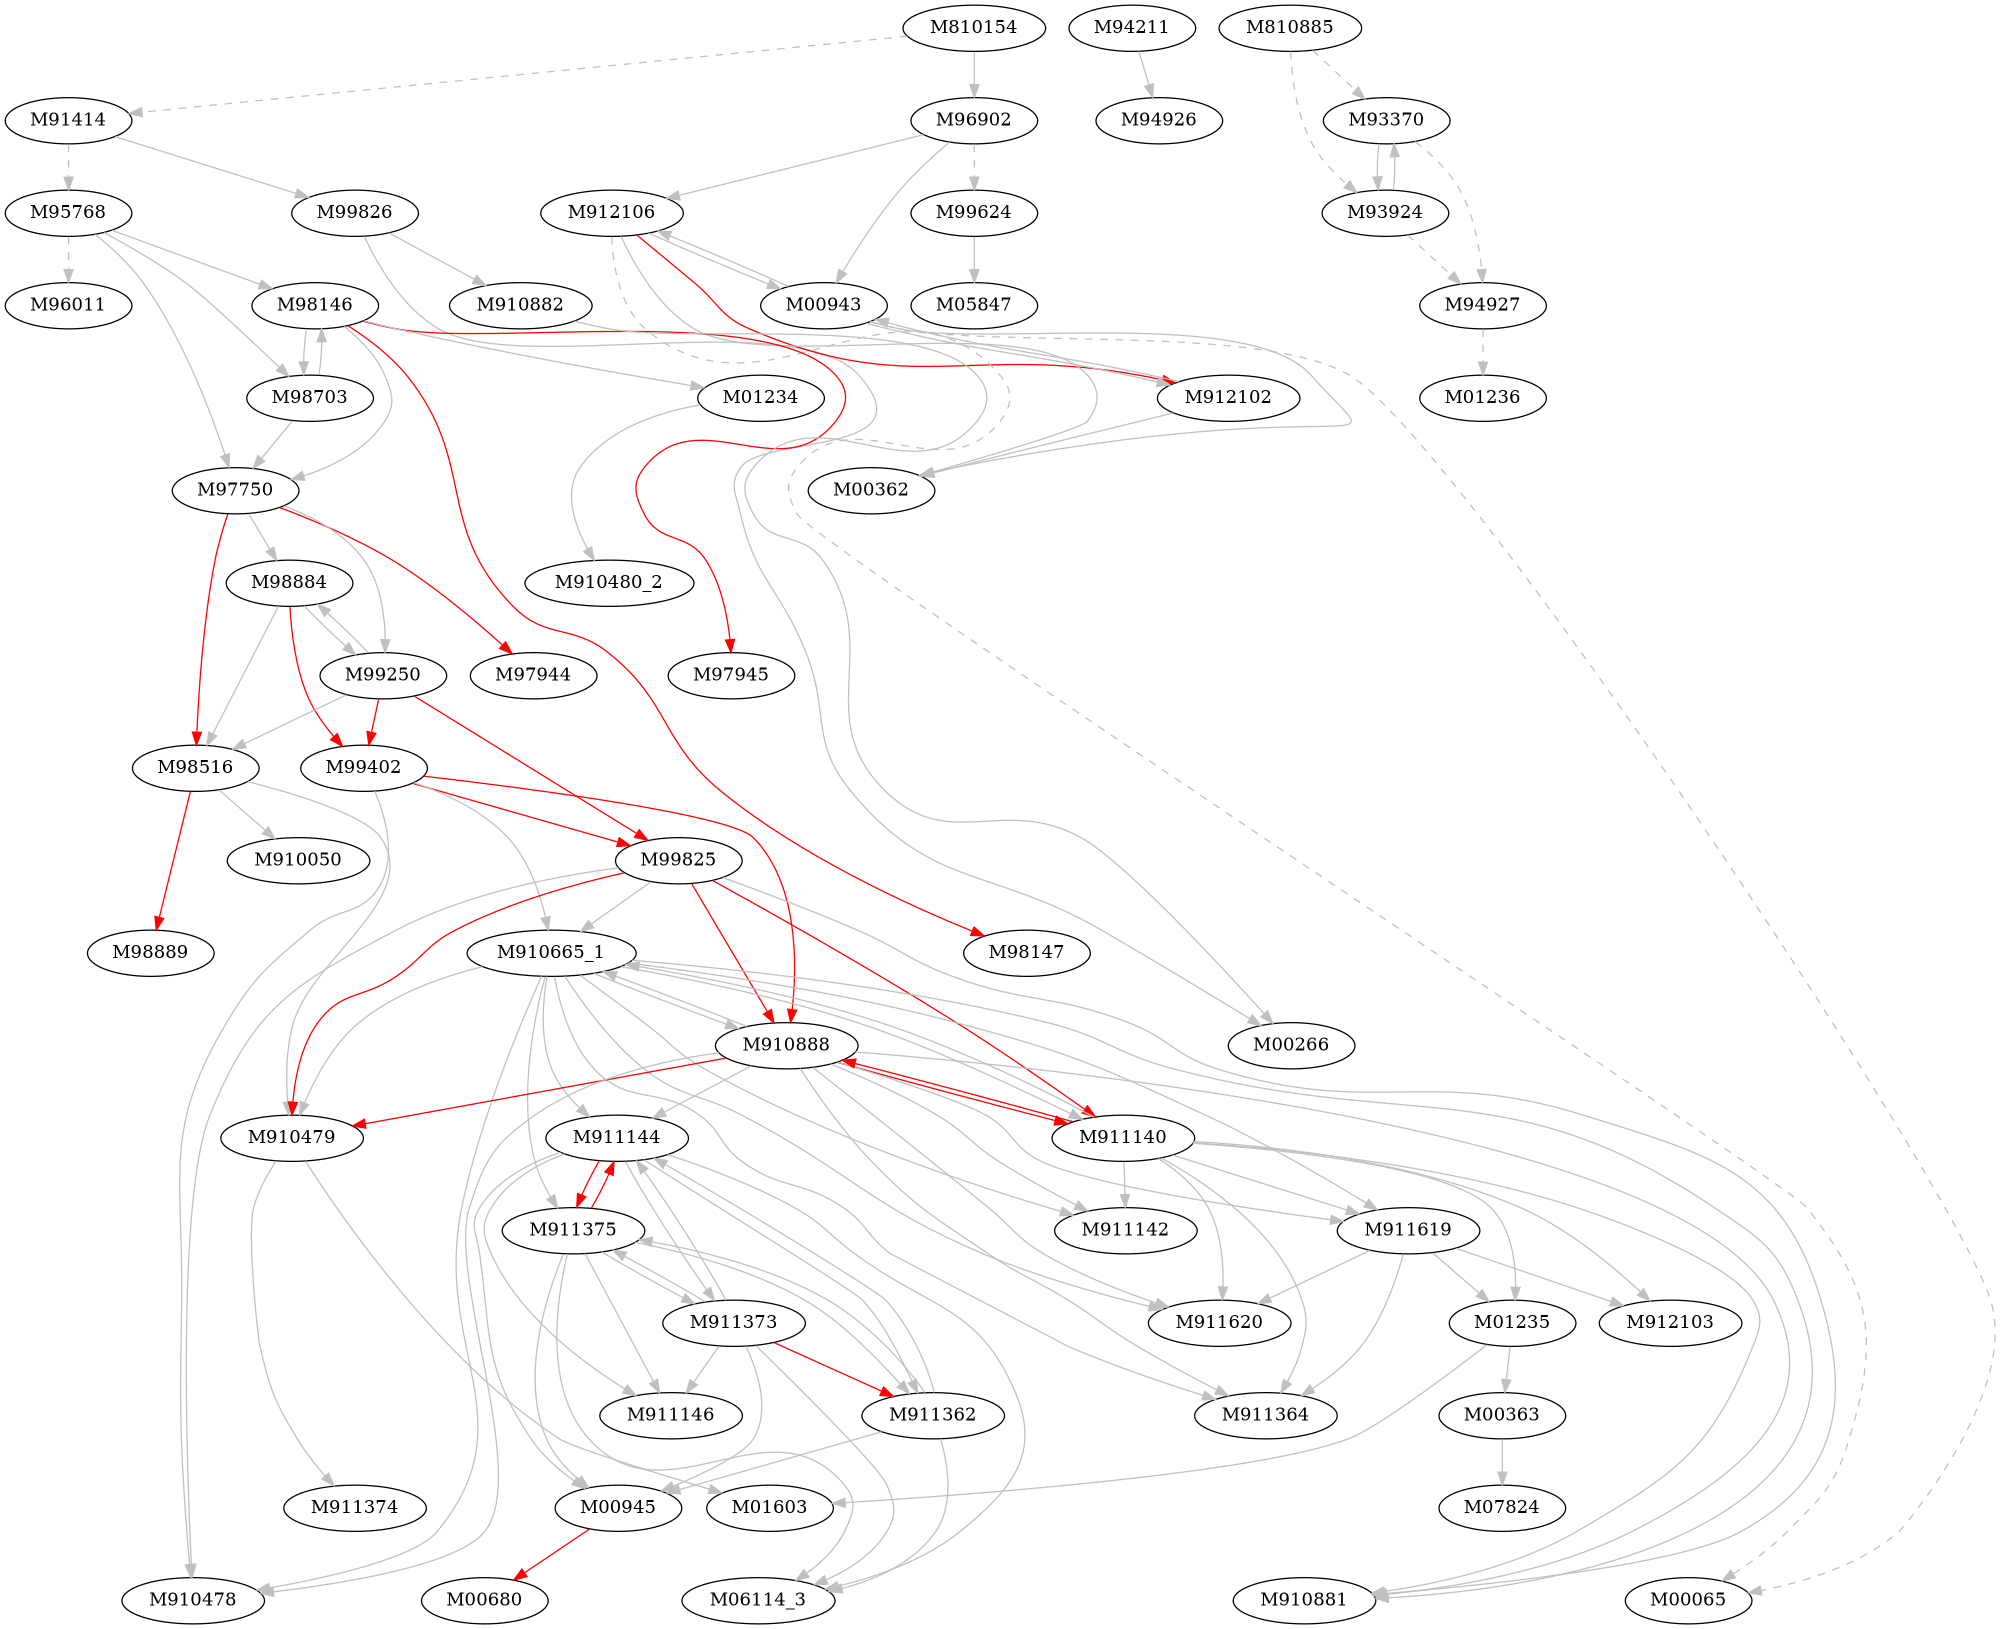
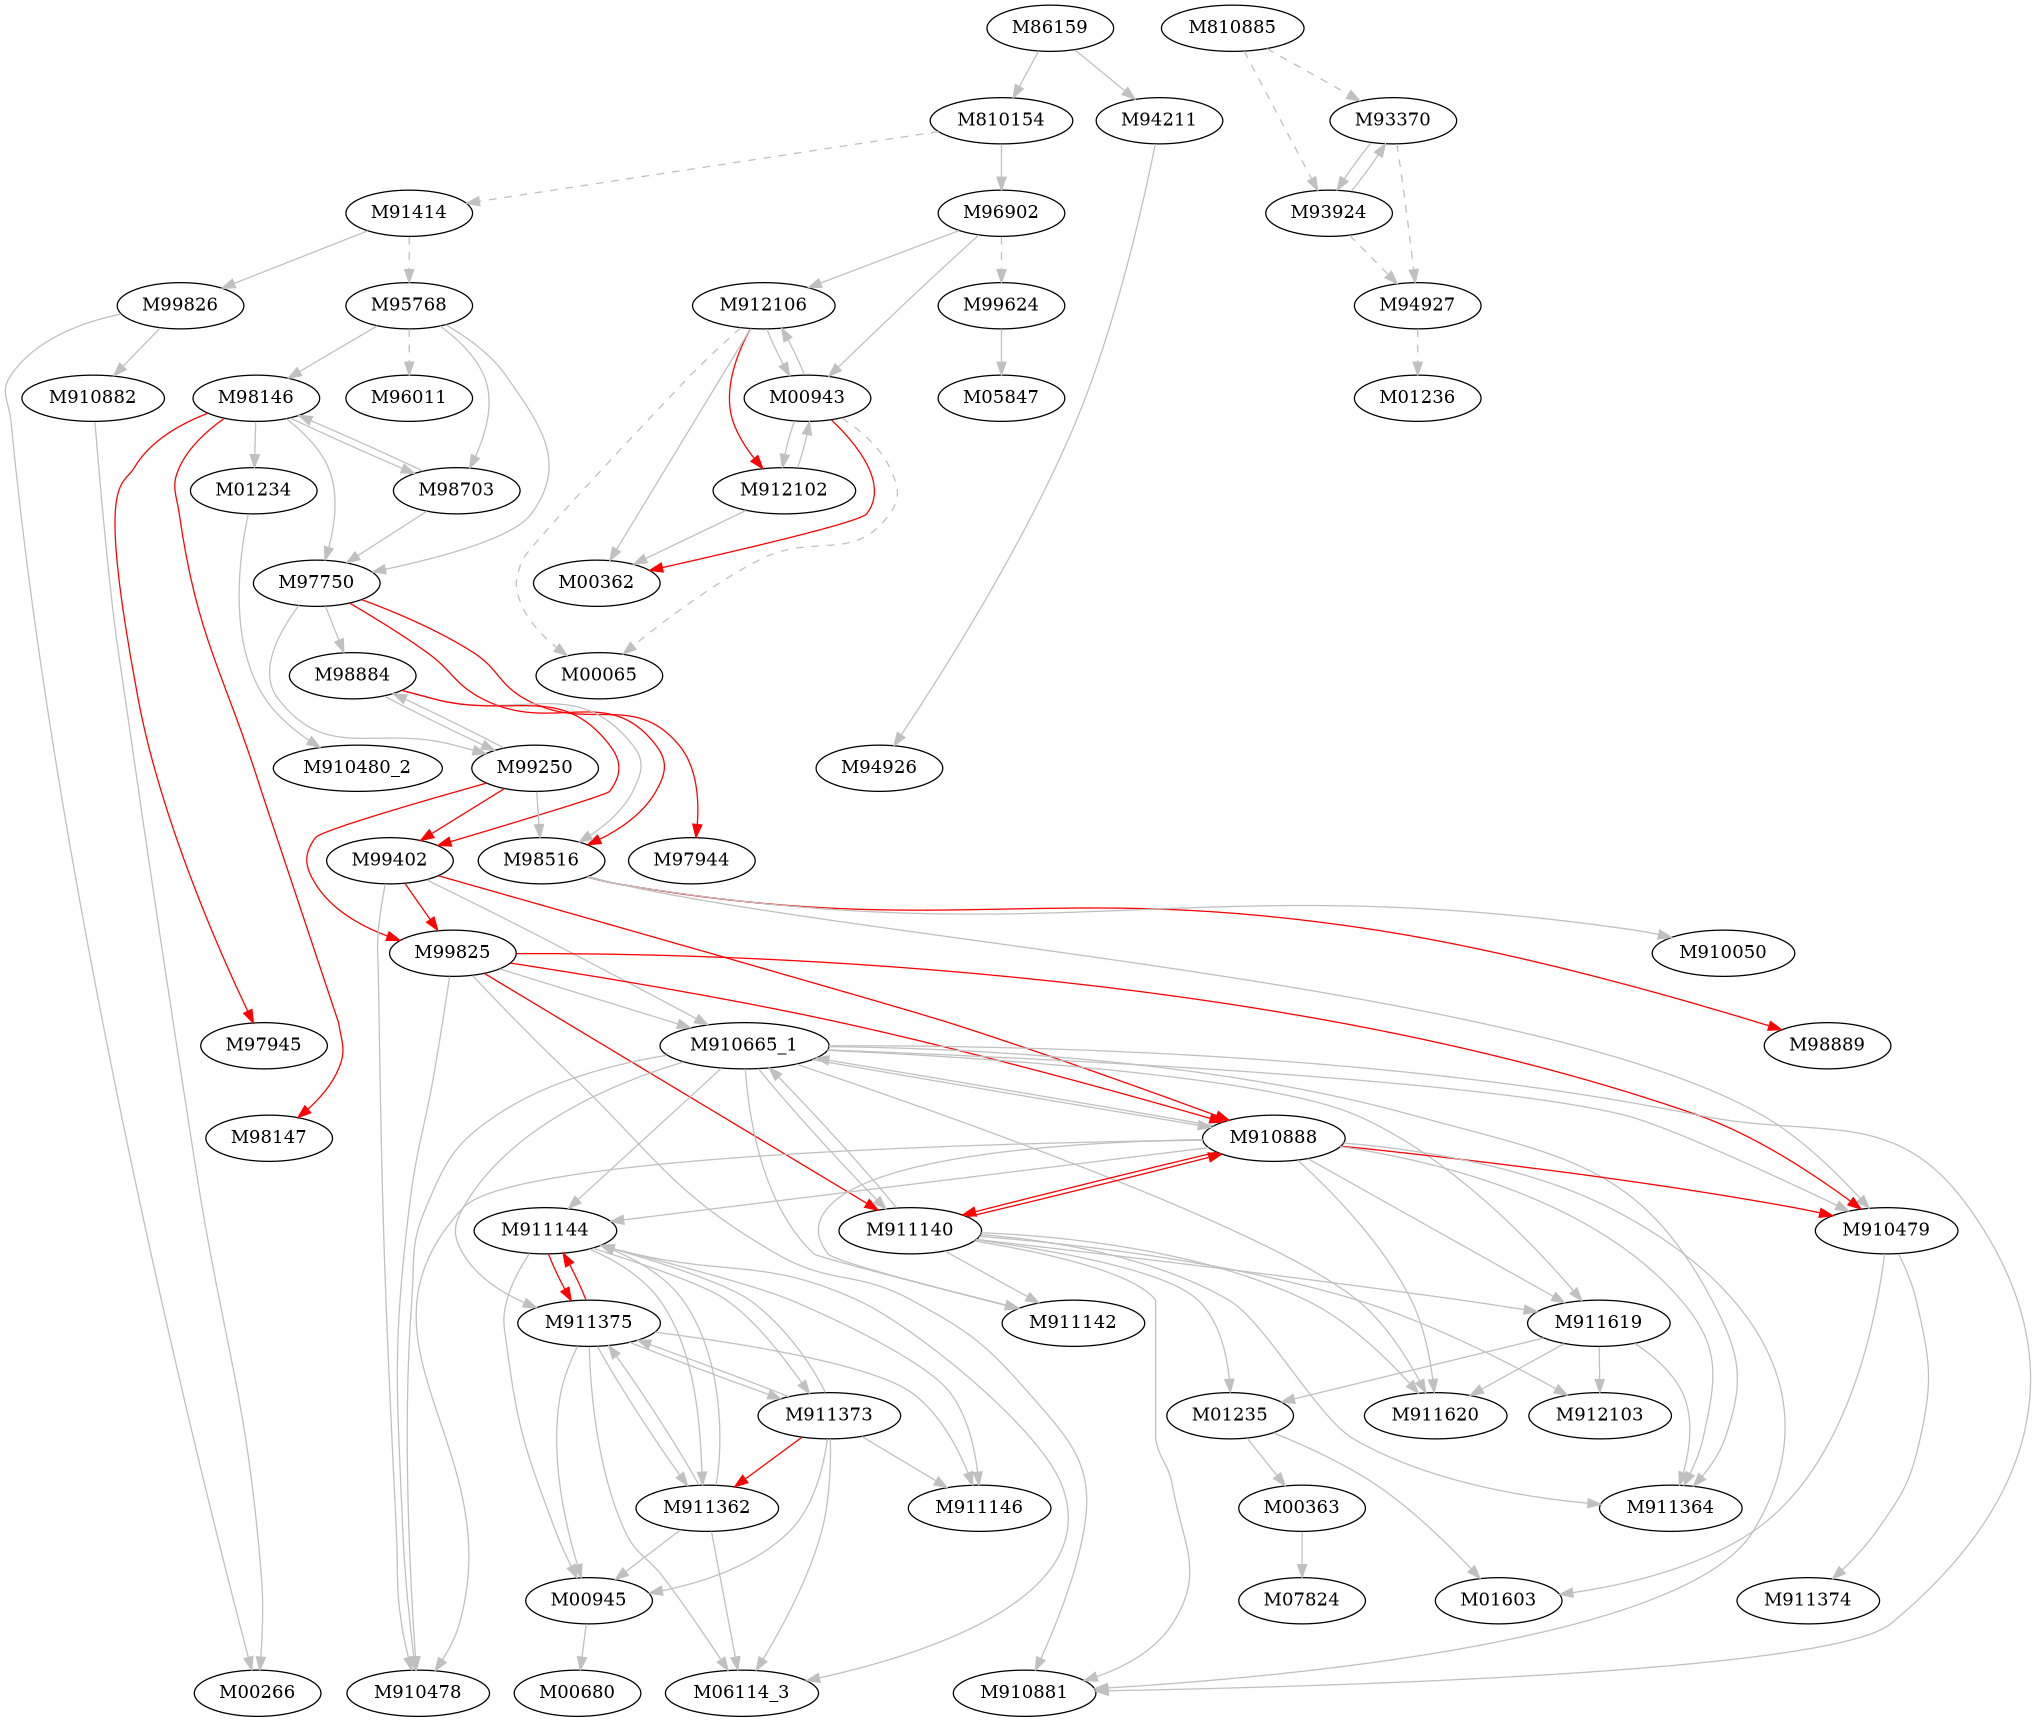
node "M86159": added
edge "M00943" -> "M00362": color gray -> red
edge "M00945" -> "M00680": color red -> gray
